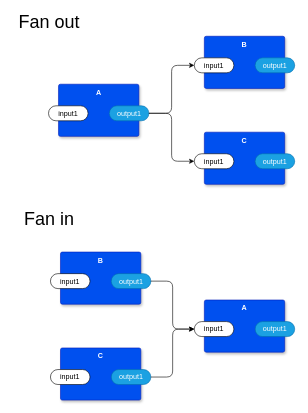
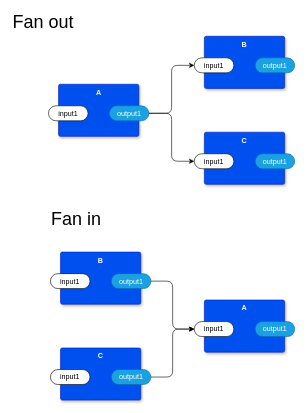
node "Fan out": moved (49, 21) -> (43, 21)
node "Fan in": moved (49, 219) -> (76, 219)
